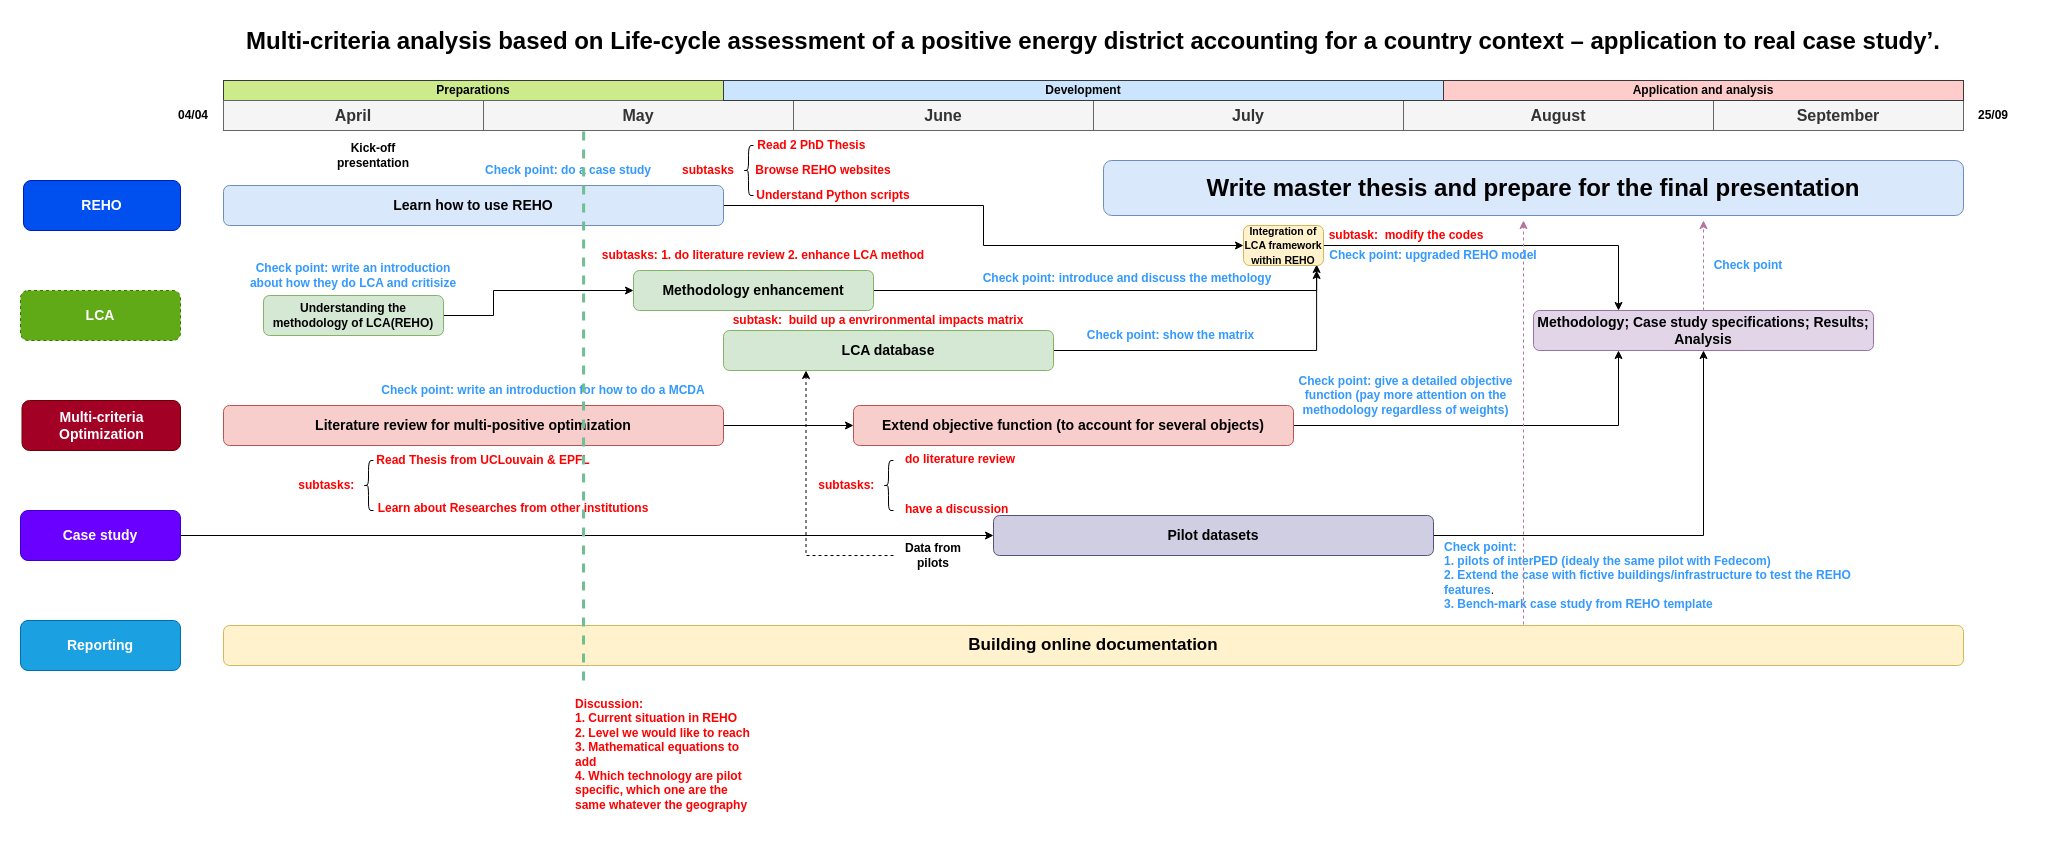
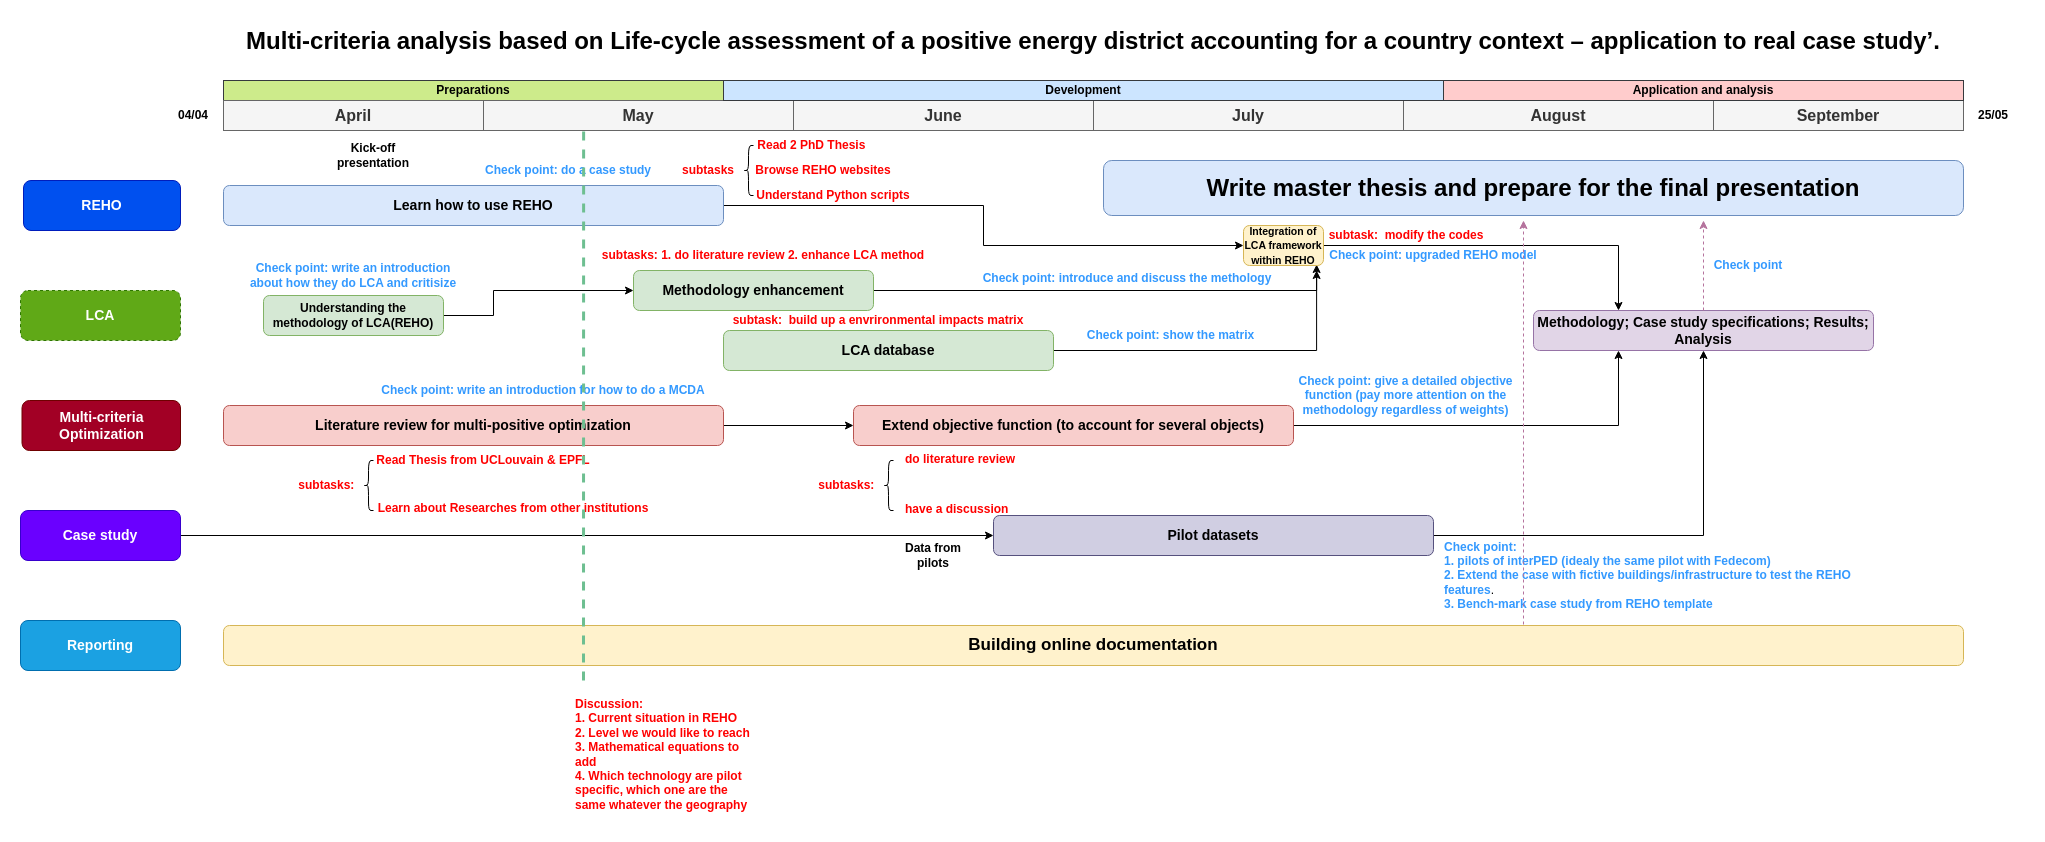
node "25/09": label "25/09" -> "25/05"
edge "Data from pilots" -> "LCA database": removed
